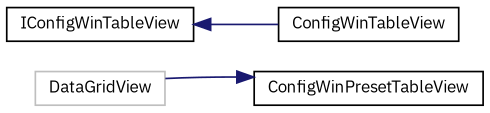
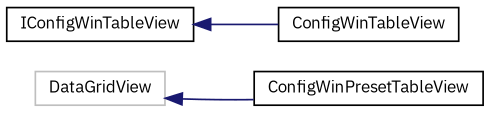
edge "DataGridView" -> "ConfigWinPresetTableView": reversed
